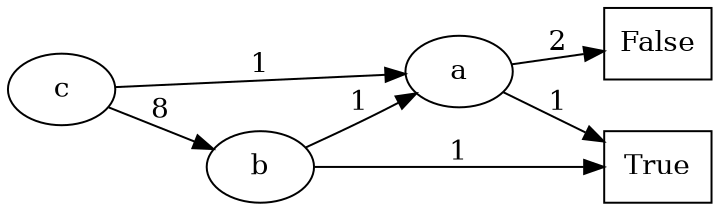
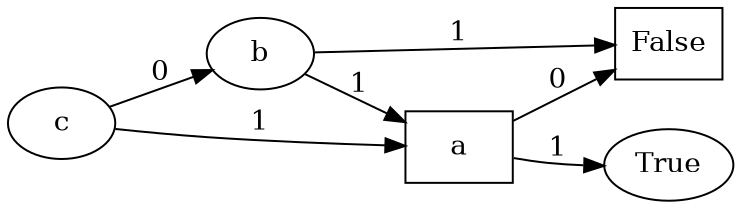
edge "a" -> "False": label "2" -> "0"
node "a": shape ellipse -> box
edge "c" -> "b": label "8" -> "0"
edge "b" -> "True": now "b" -> "False"
node "True": shape box -> ellipse
